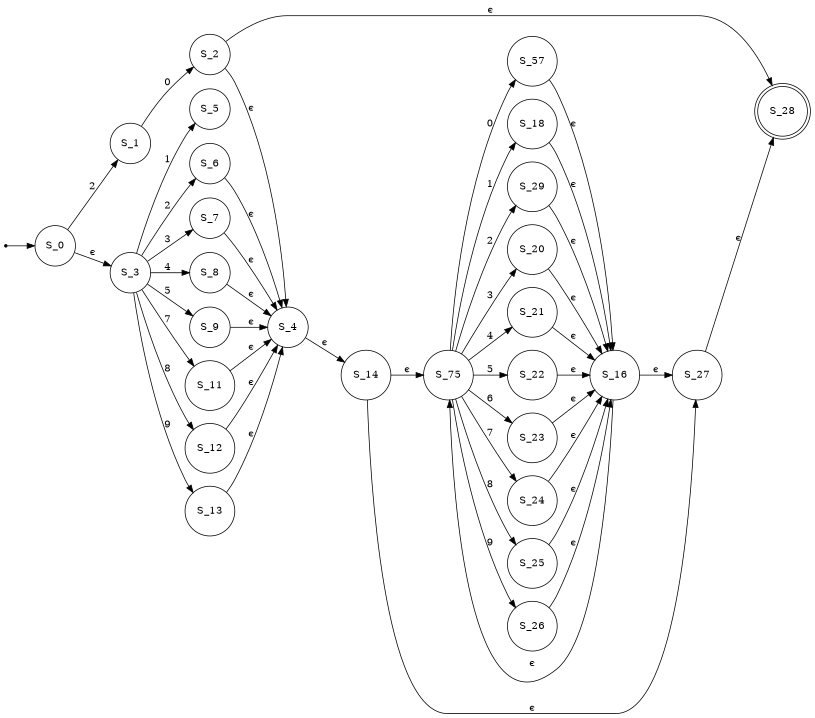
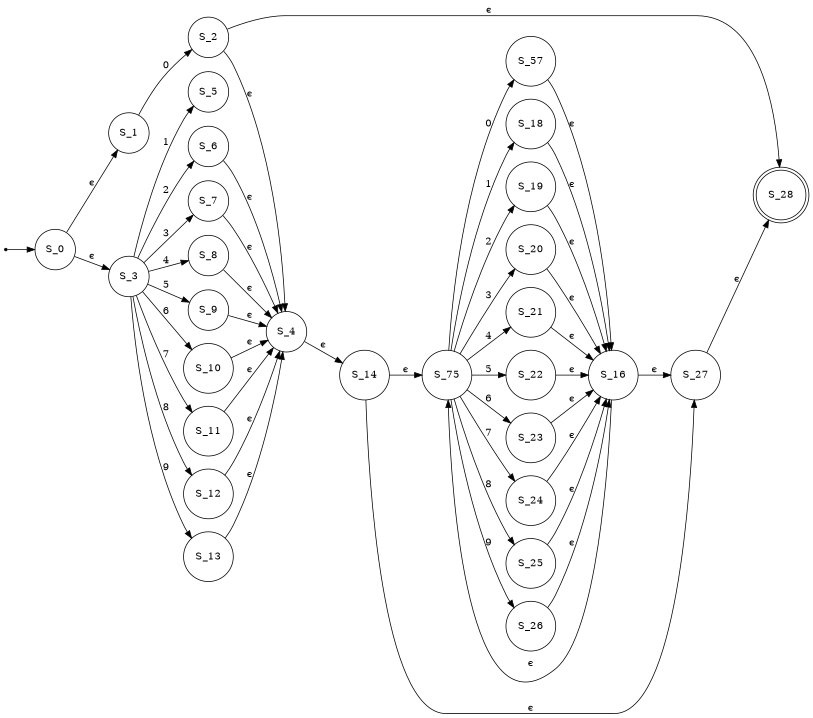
edge "S_0" -> "S_1": label "2" -> "ϵ"
node "S_29": label "S_29" -> "S_19"
node "S_10": added
